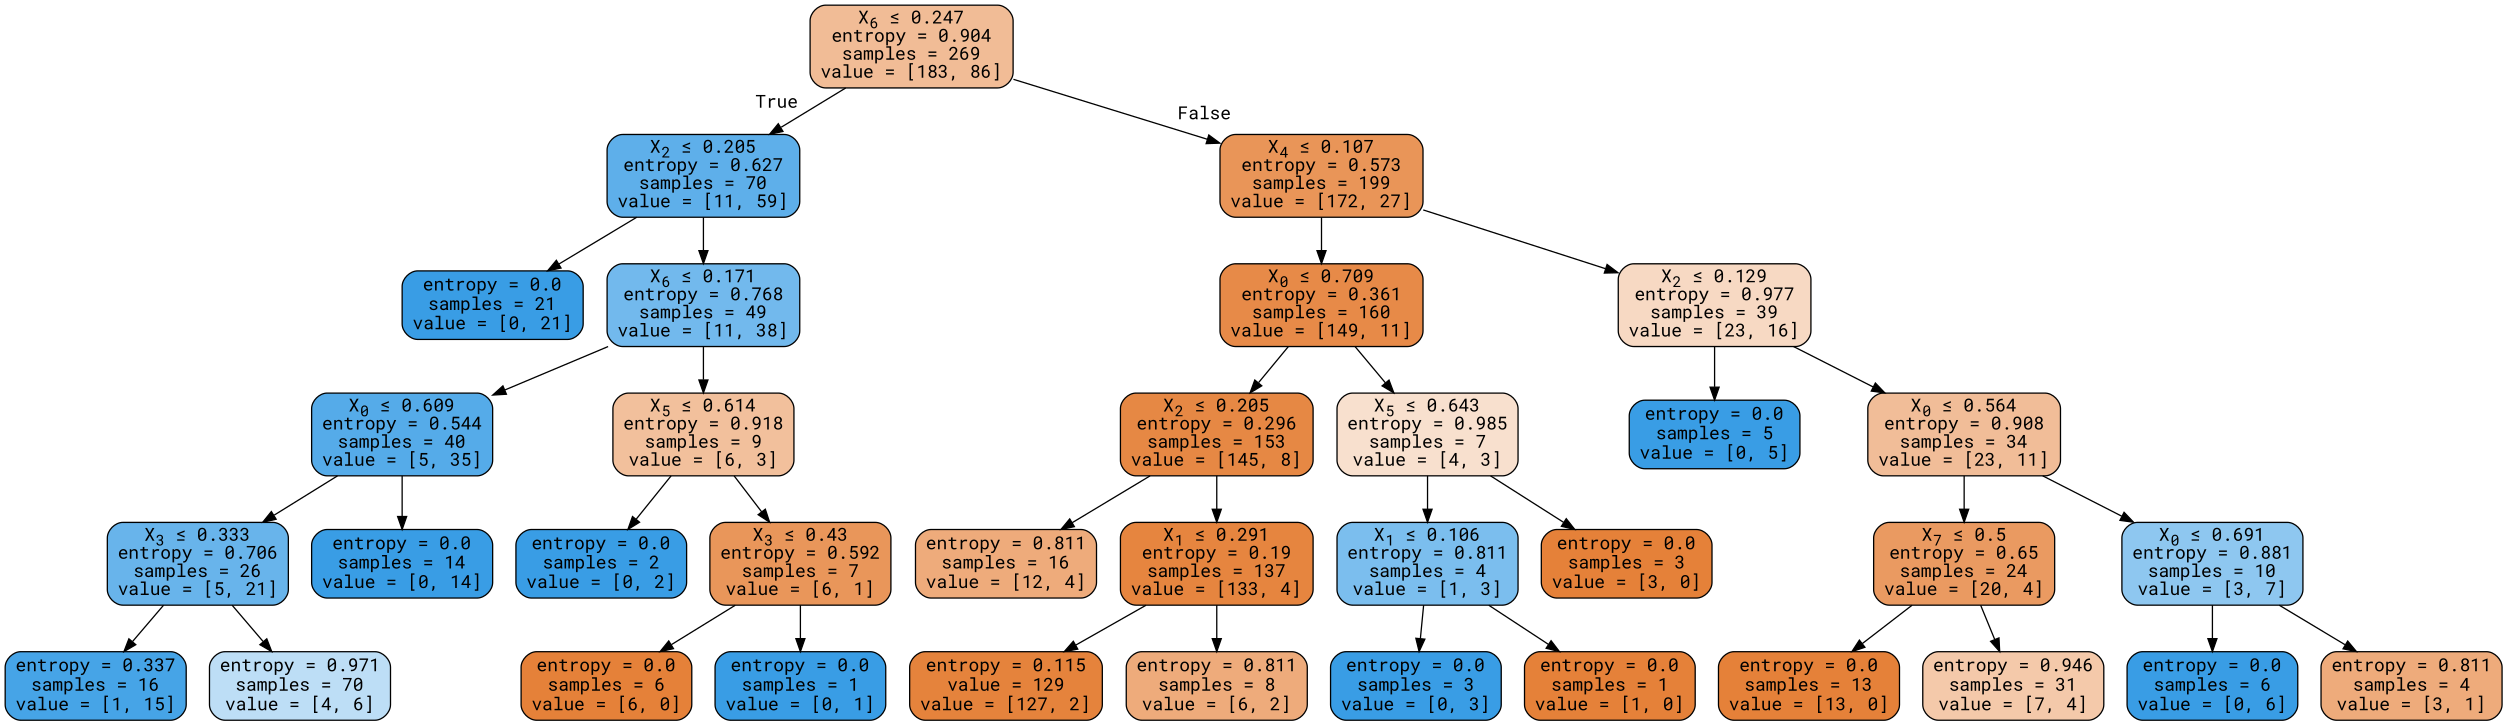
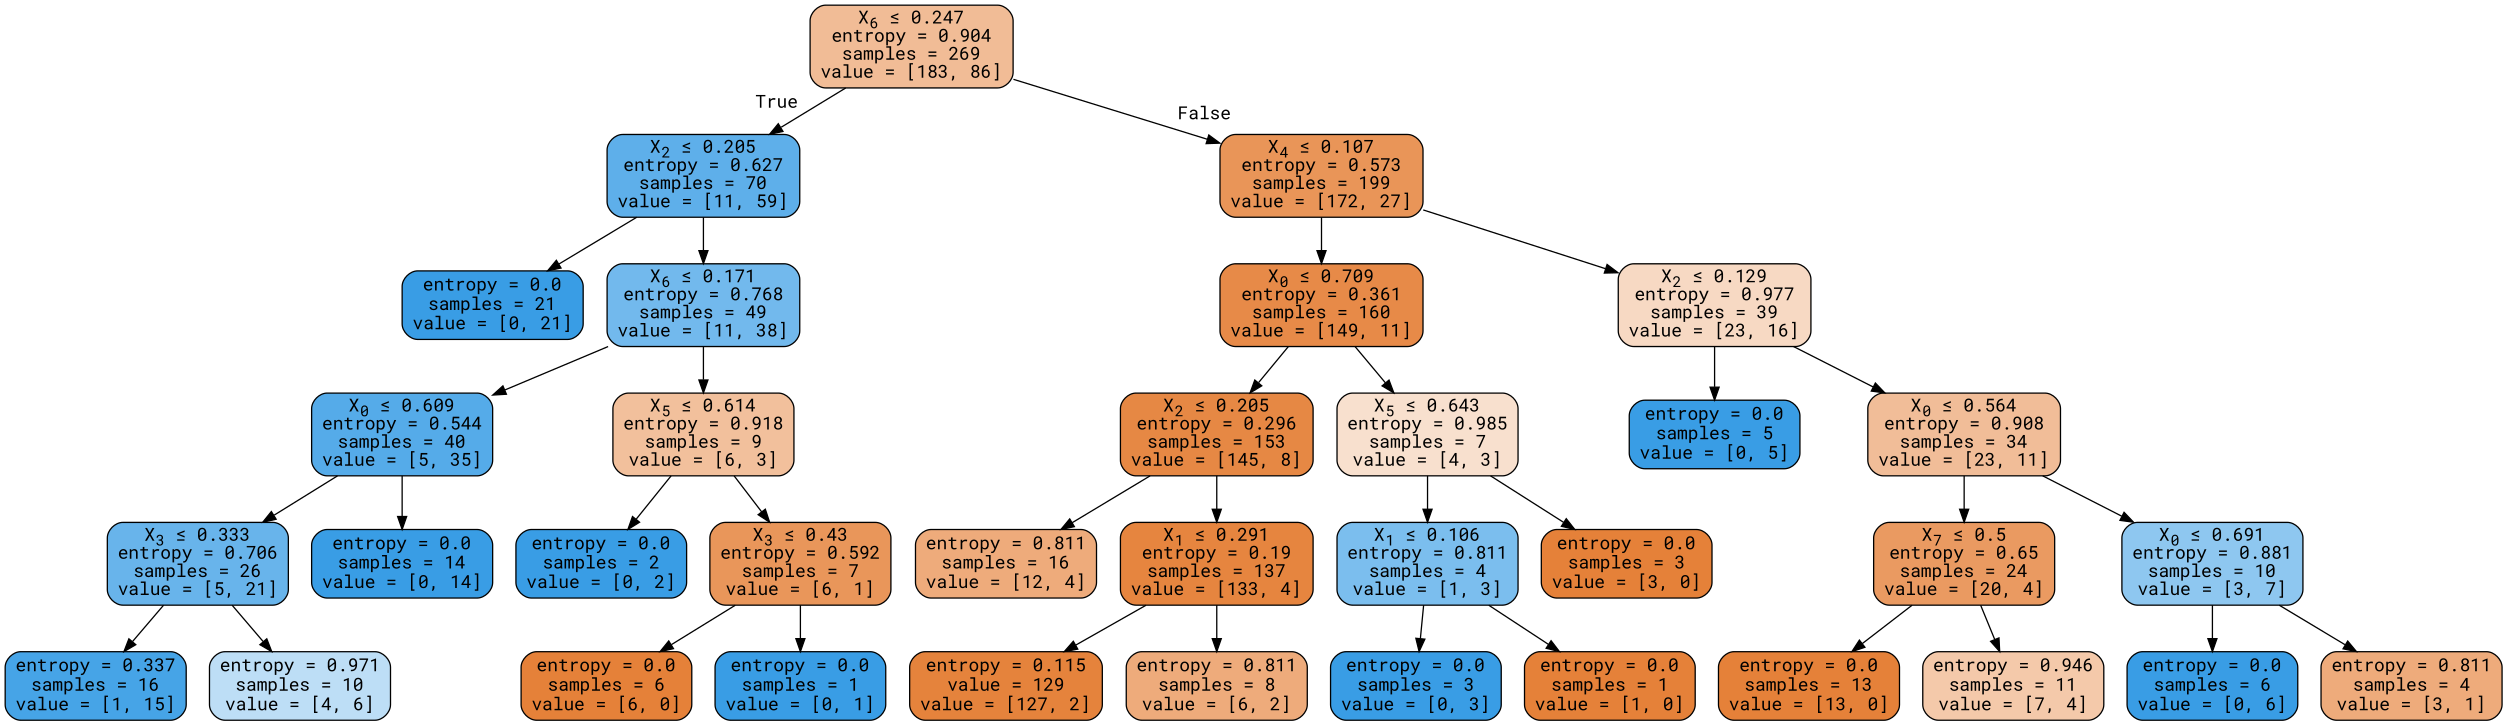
node "entropy = 0.971": text "samples = 70" -> "samples = 10"
node "entropy = 0.946": text "samples = 31" -> "samples = 11"
